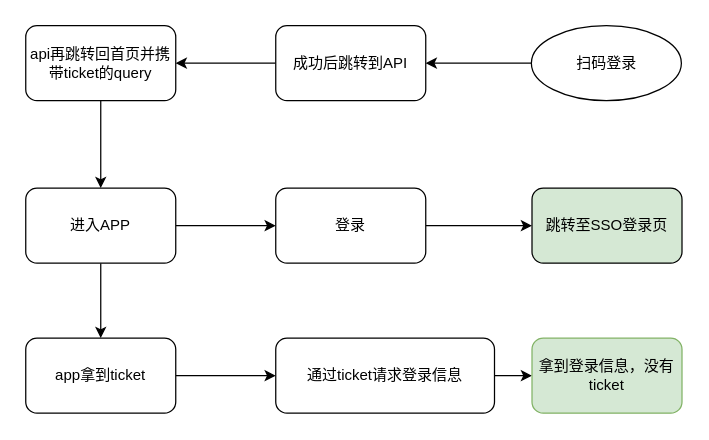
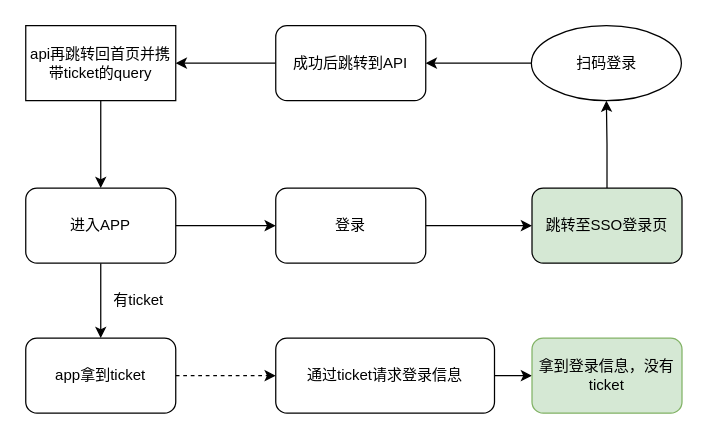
node "api再跳转回首页并携带ticket的query": shape rounded rectangle -> rectangle
edge "跳转至SSO登录页" -> "扫码登录": added
node "有ticket": added
edge "app拿到ticket" -> "通过ticket请求登录信息": style solid -> dashed
